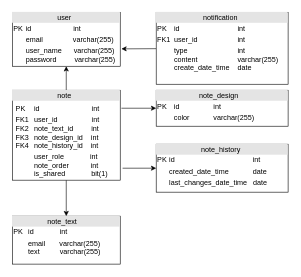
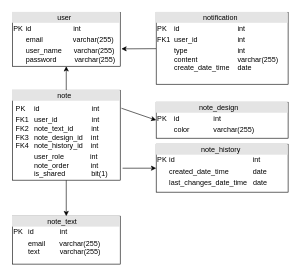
node "note_design PK id int color varchar(255)": moved (222, 108) -> (222, 120)
